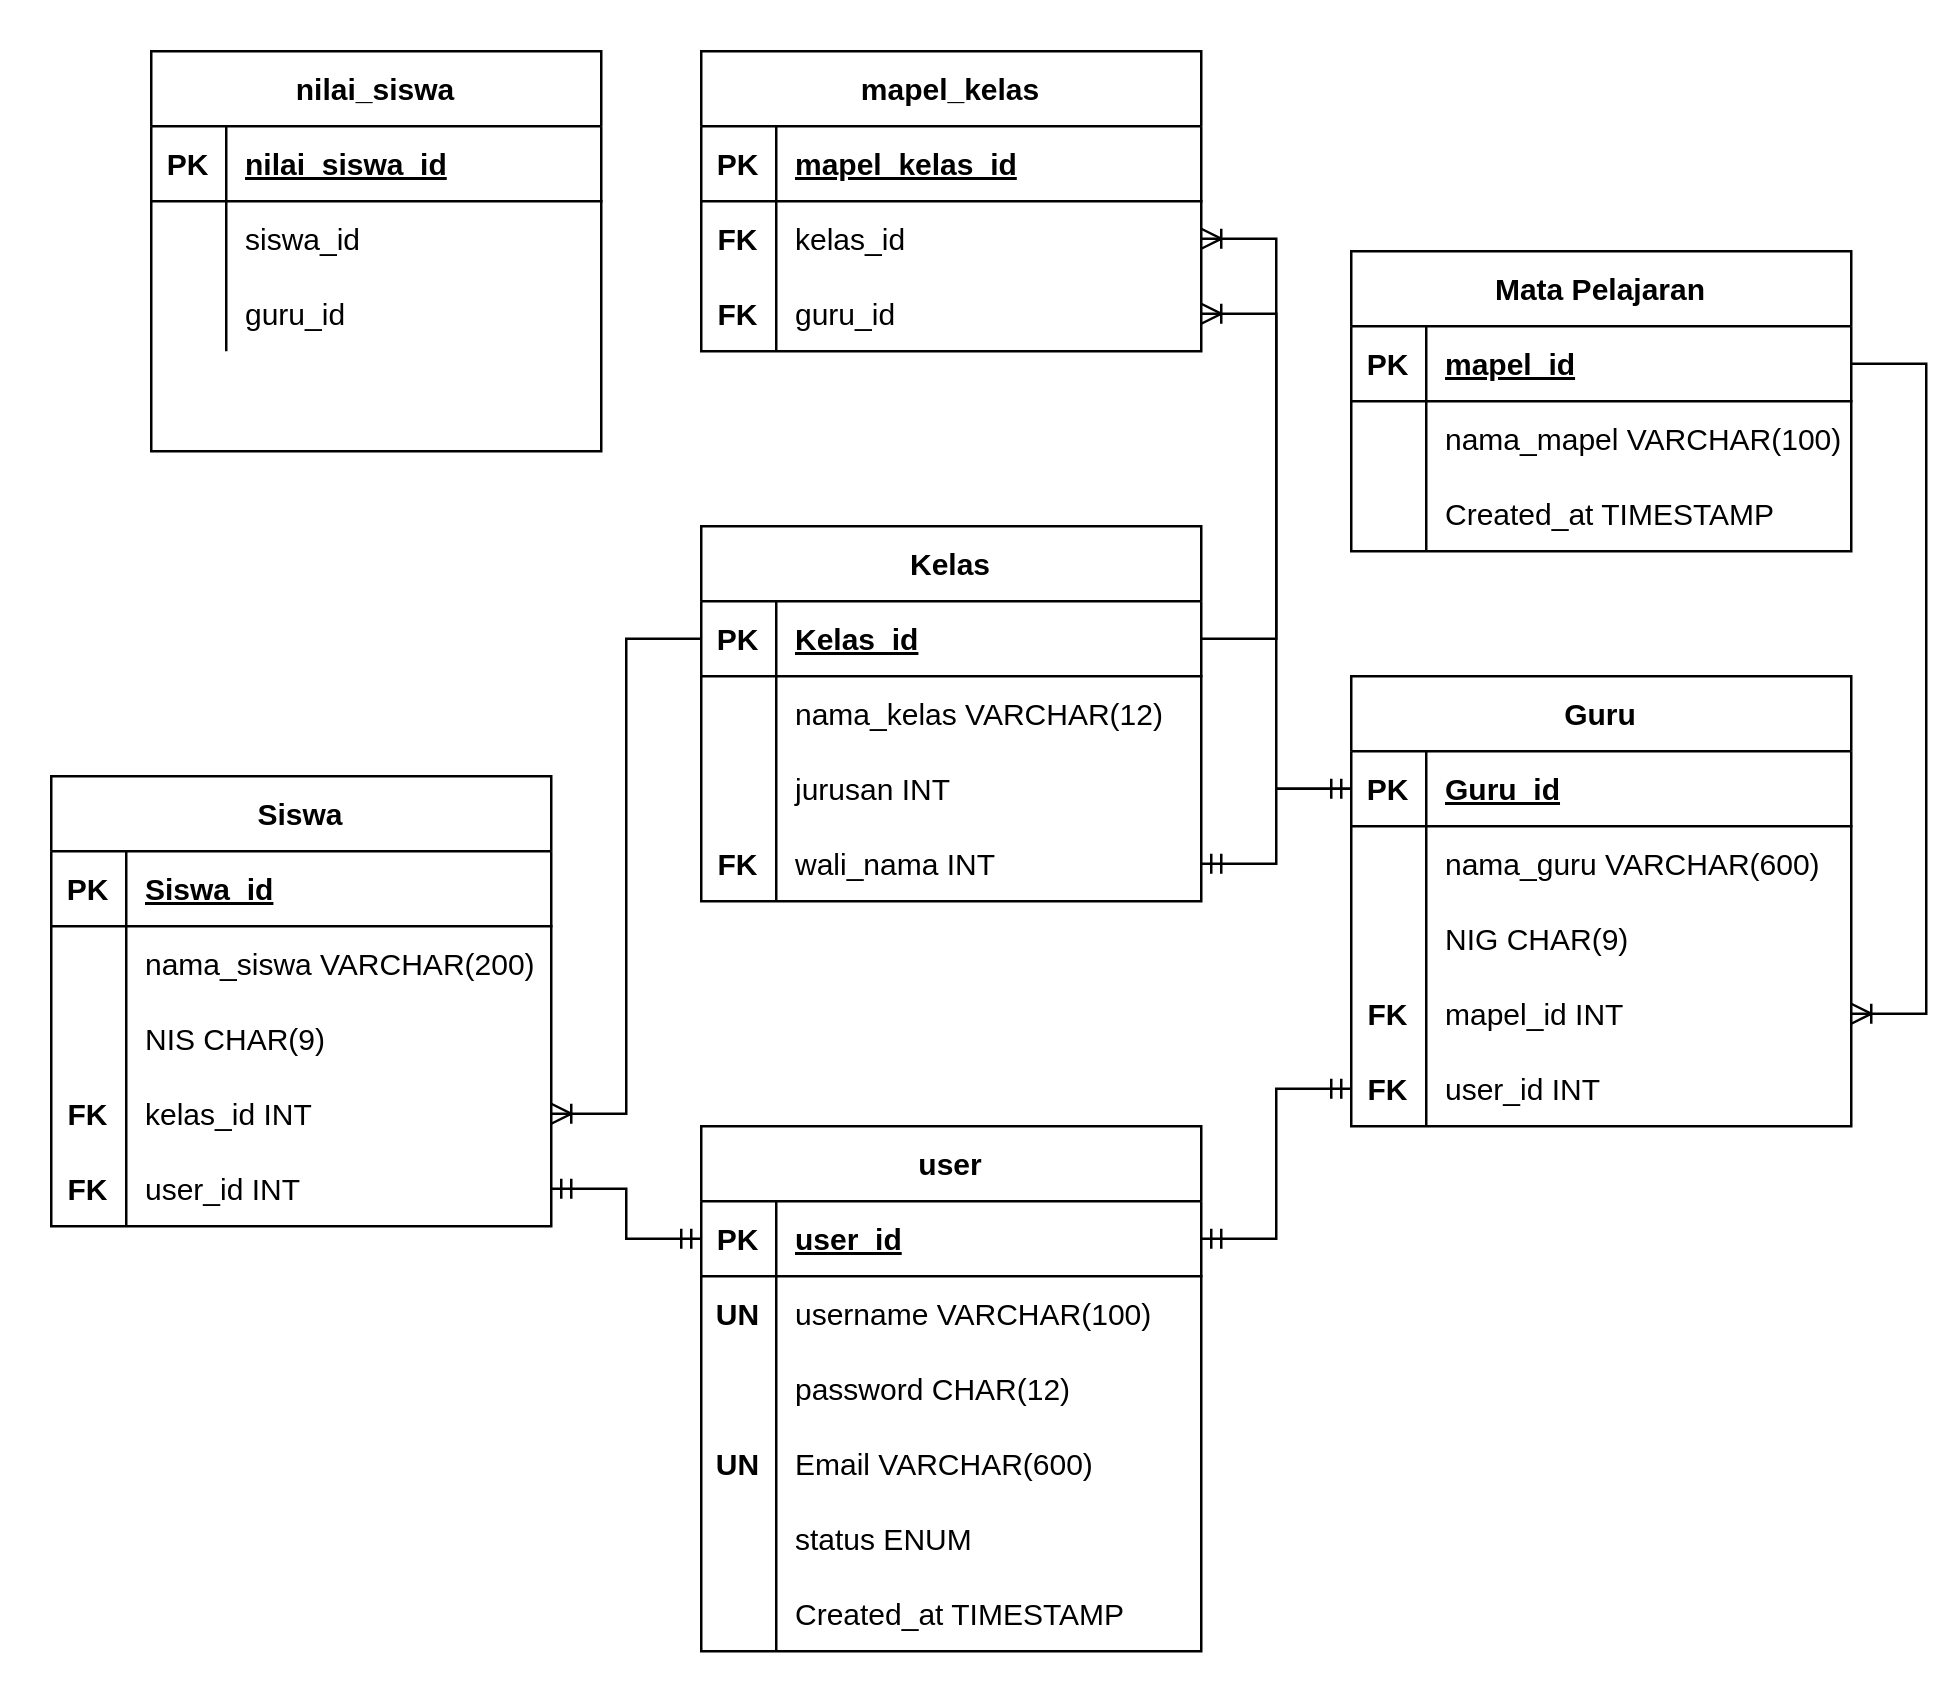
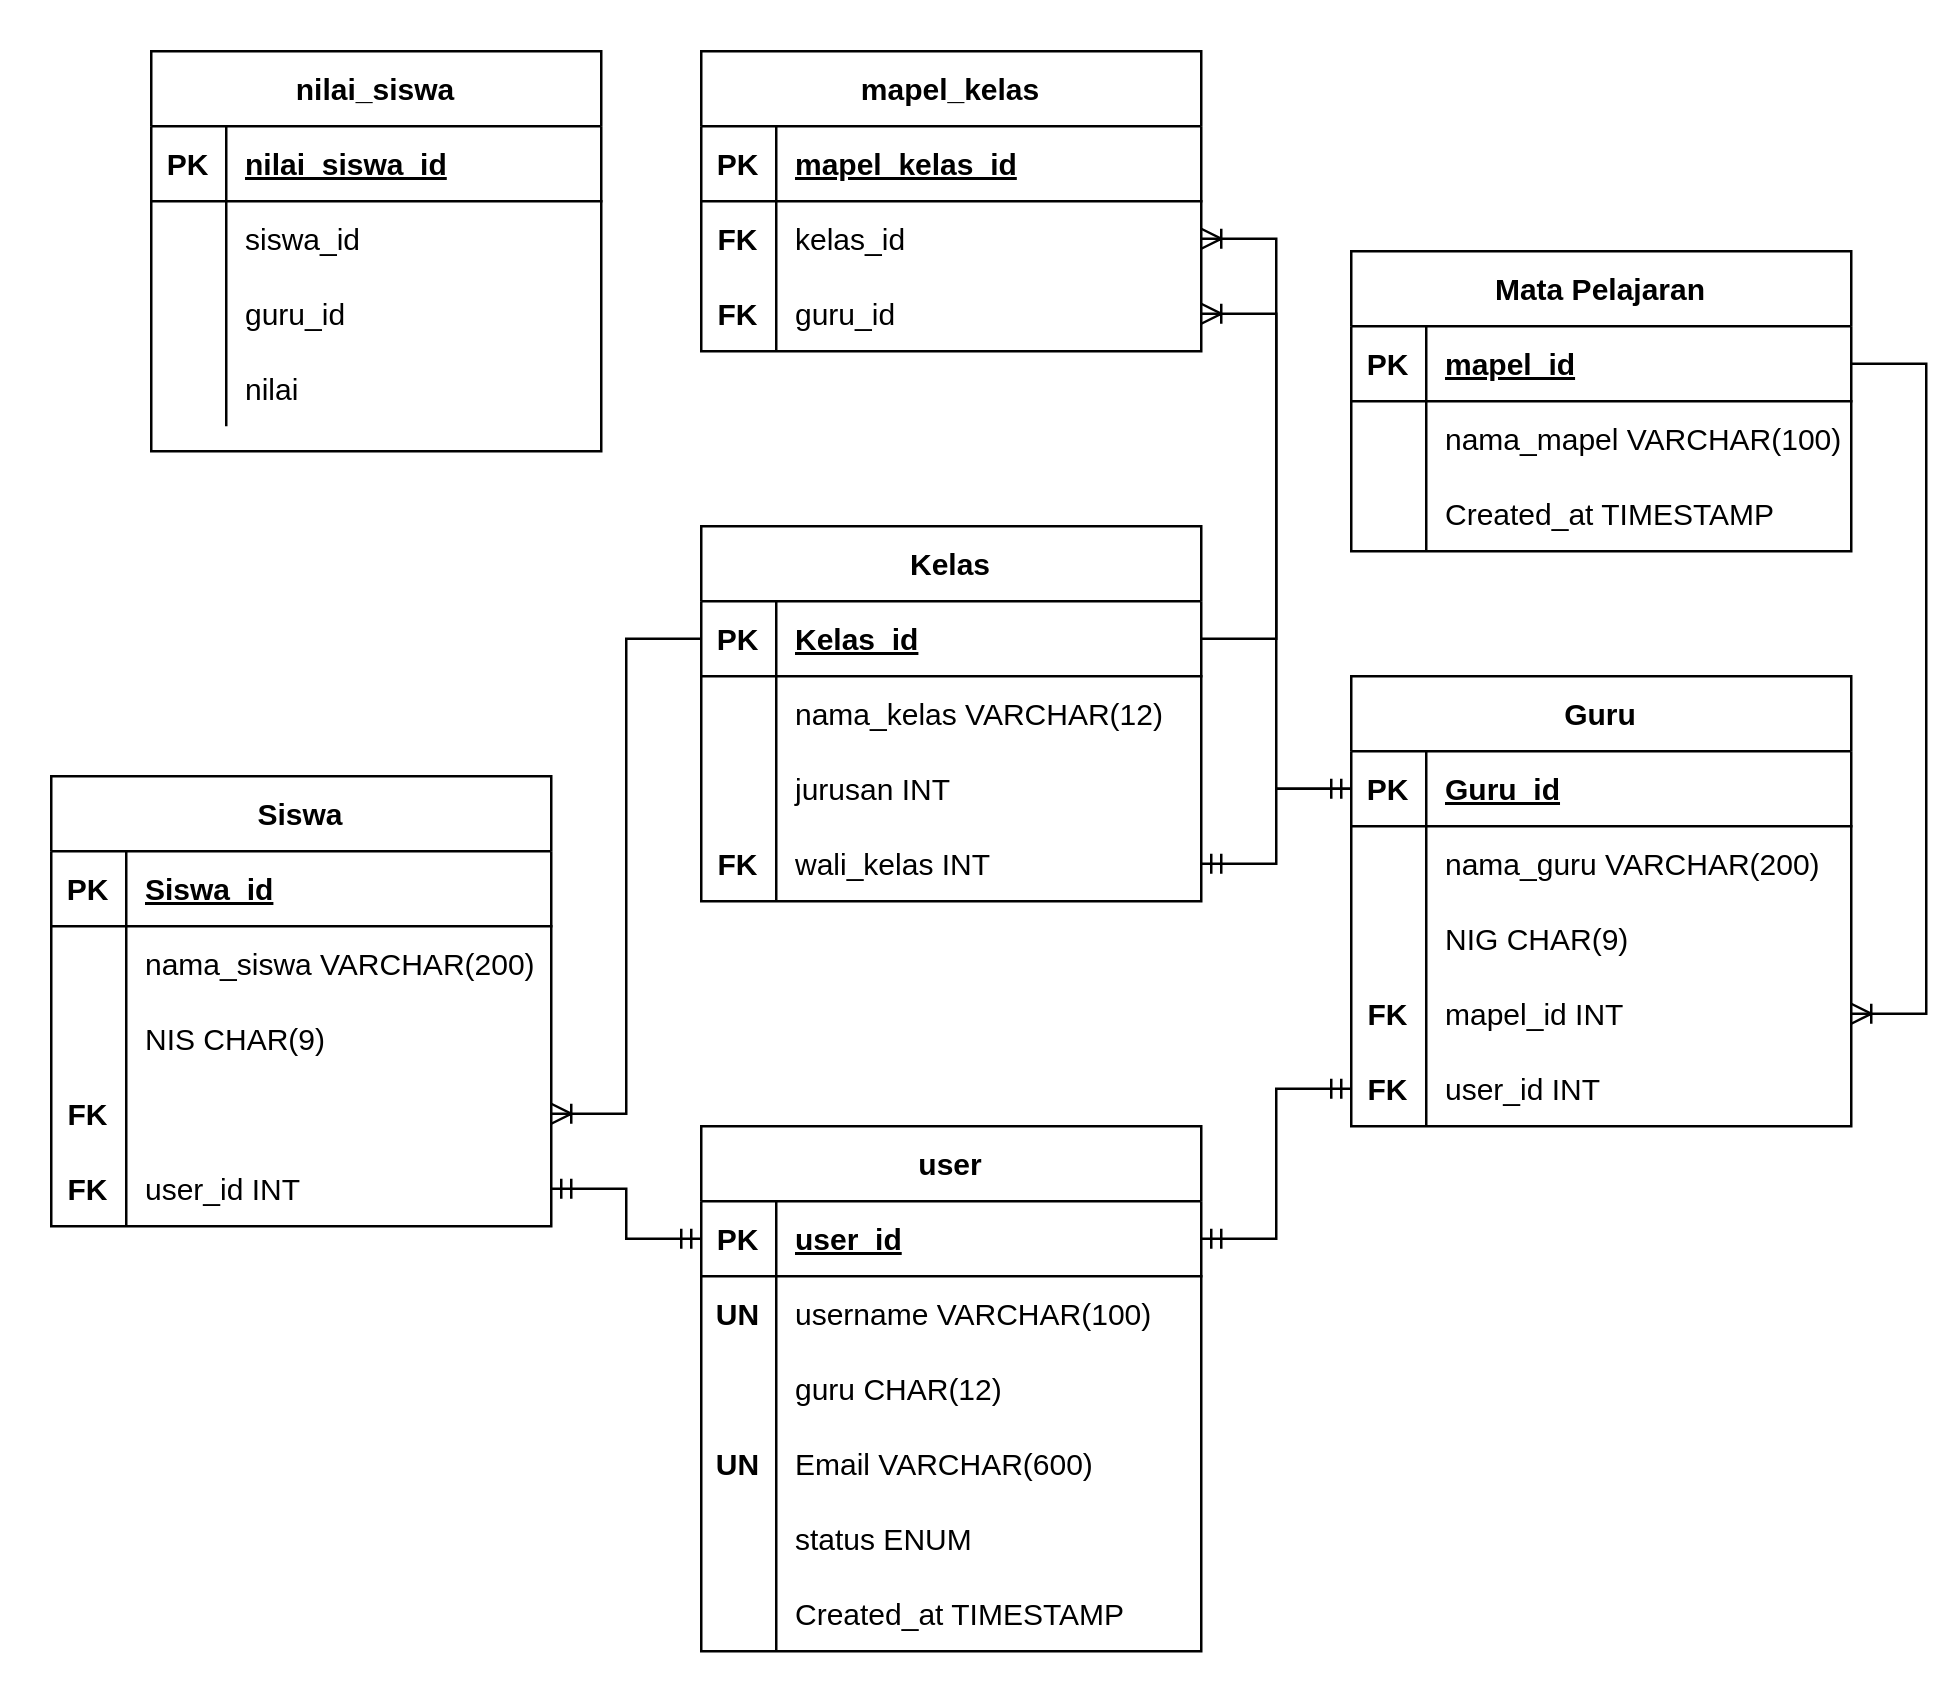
node "nilai": added
node "wali_nama INT": label "wali_nama INT" -> "wali_kelas INT"
node "nama_guru VARCHAR(600)": label "nama_guru VARCHAR(600)" -> "nama_guru VARCHAR(200)"
node "kelas_id INT": removed
node "password CHAR(12)": label "password CHAR(12)" -> "guru CHAR(12)"
